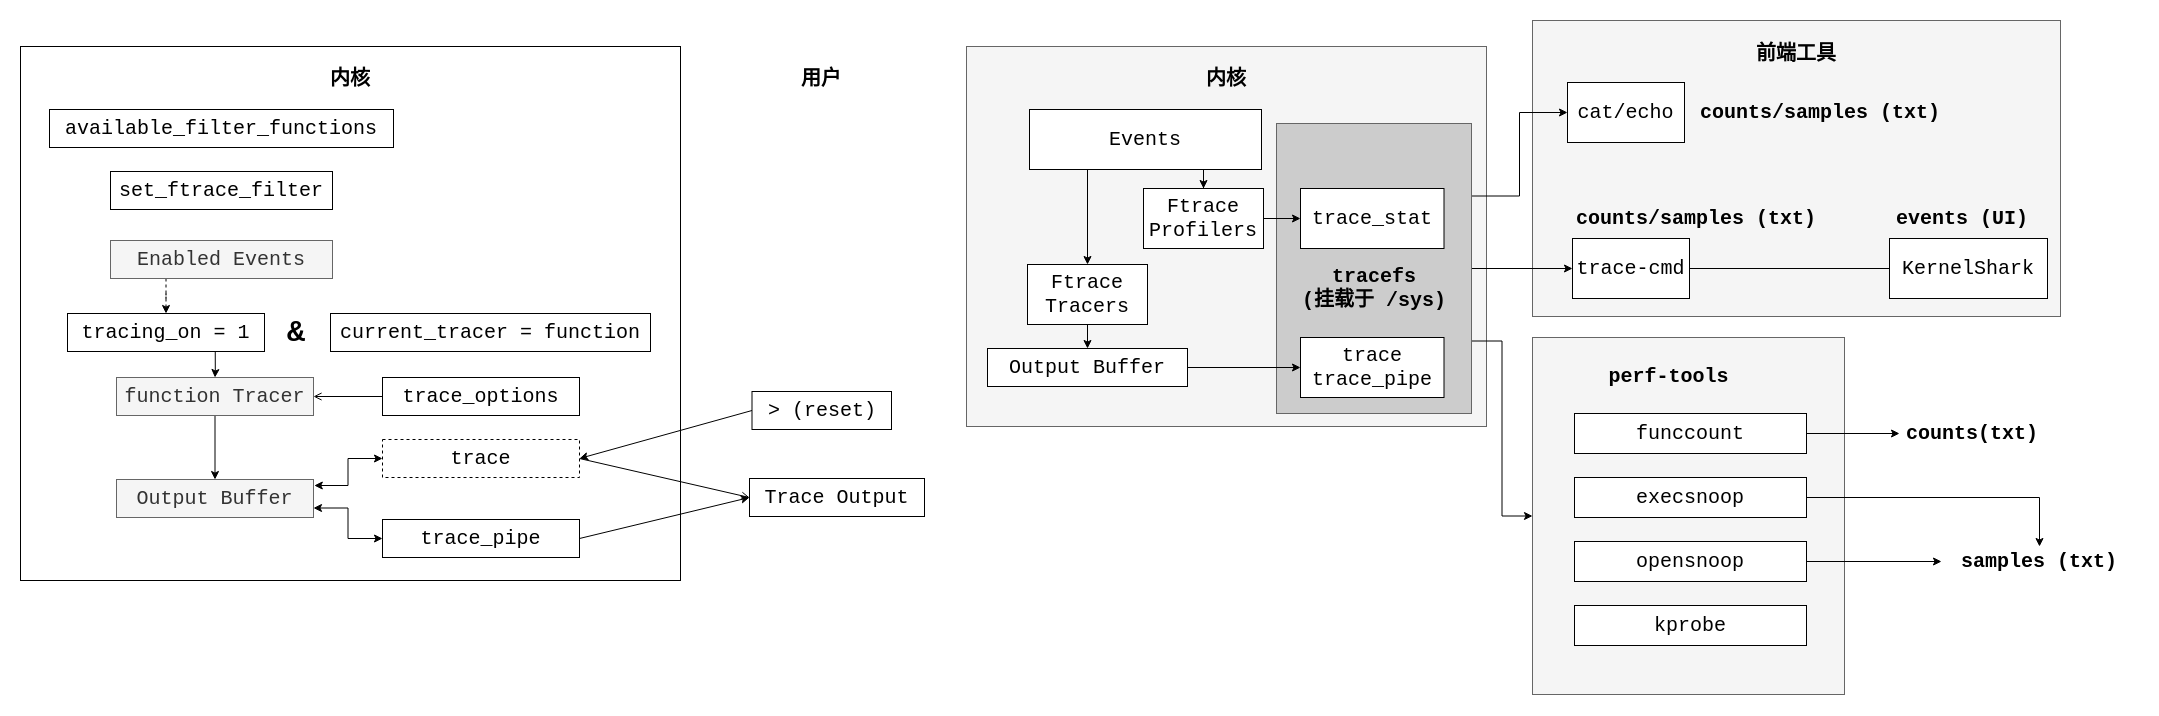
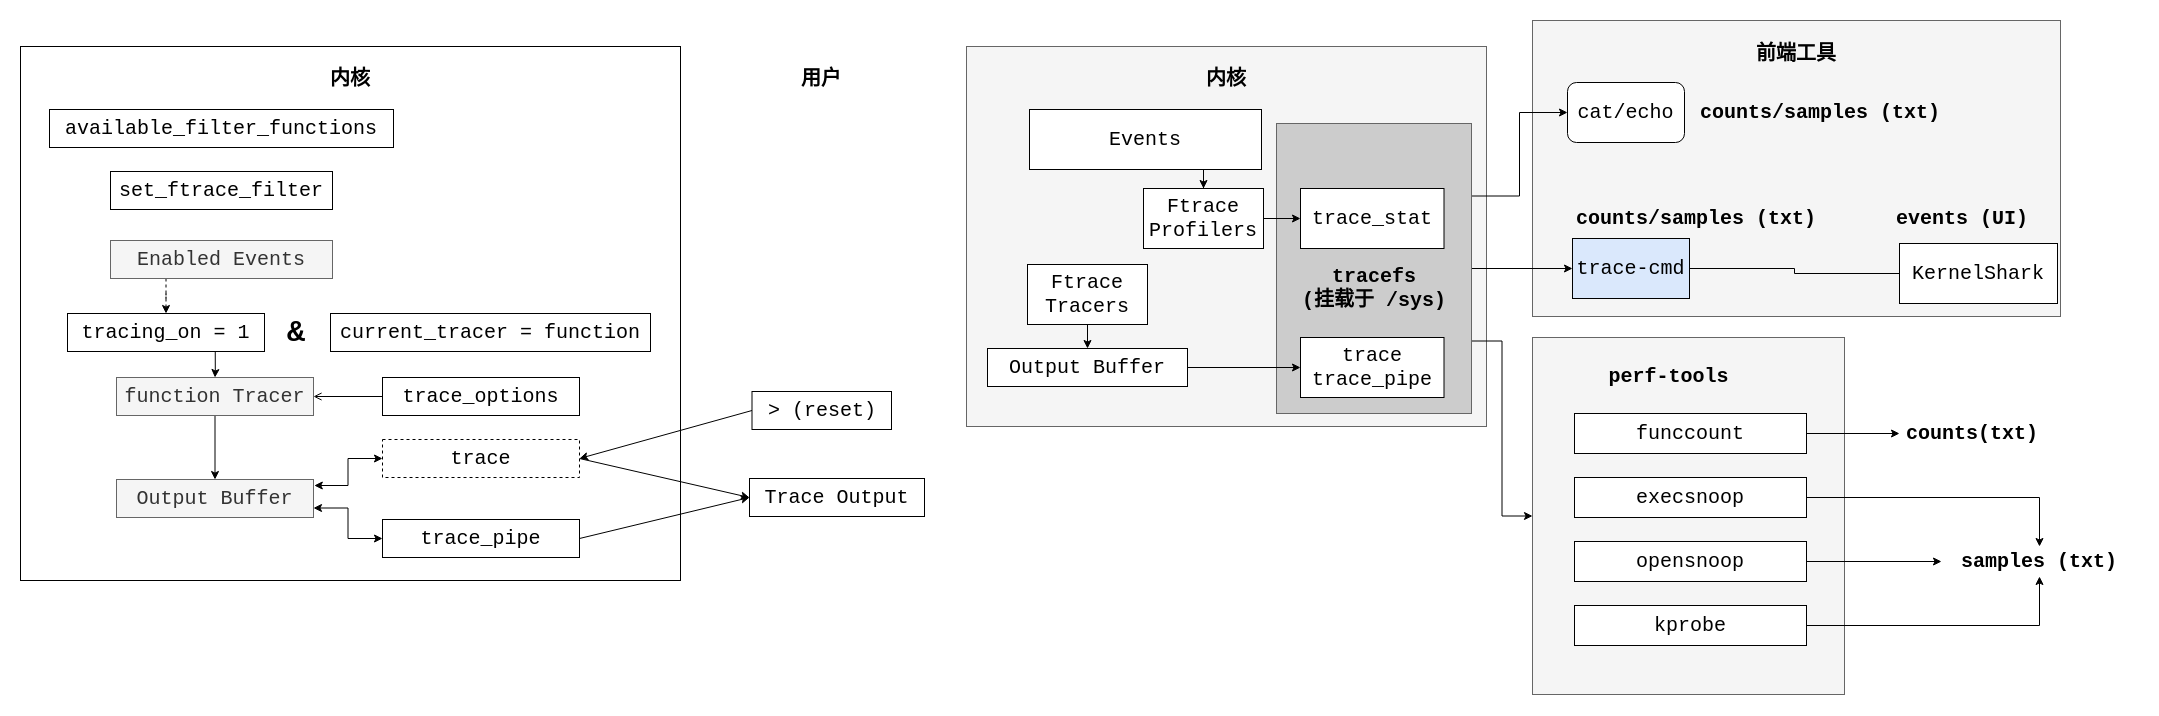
node "cat/echo": shape rectangle -> rounded rectangle
edge "Events" -> "Ftrace Tracers": removed
node "trace-cmd": fillcolor #ffffff -> #dae8fc
node "KernelShark": moved (1969, 269) -> (1979, 274)
edge "trace" -> "Trace Output": arrowhead open -> classic
edge "kprobe" -> "samples (txt)": added
